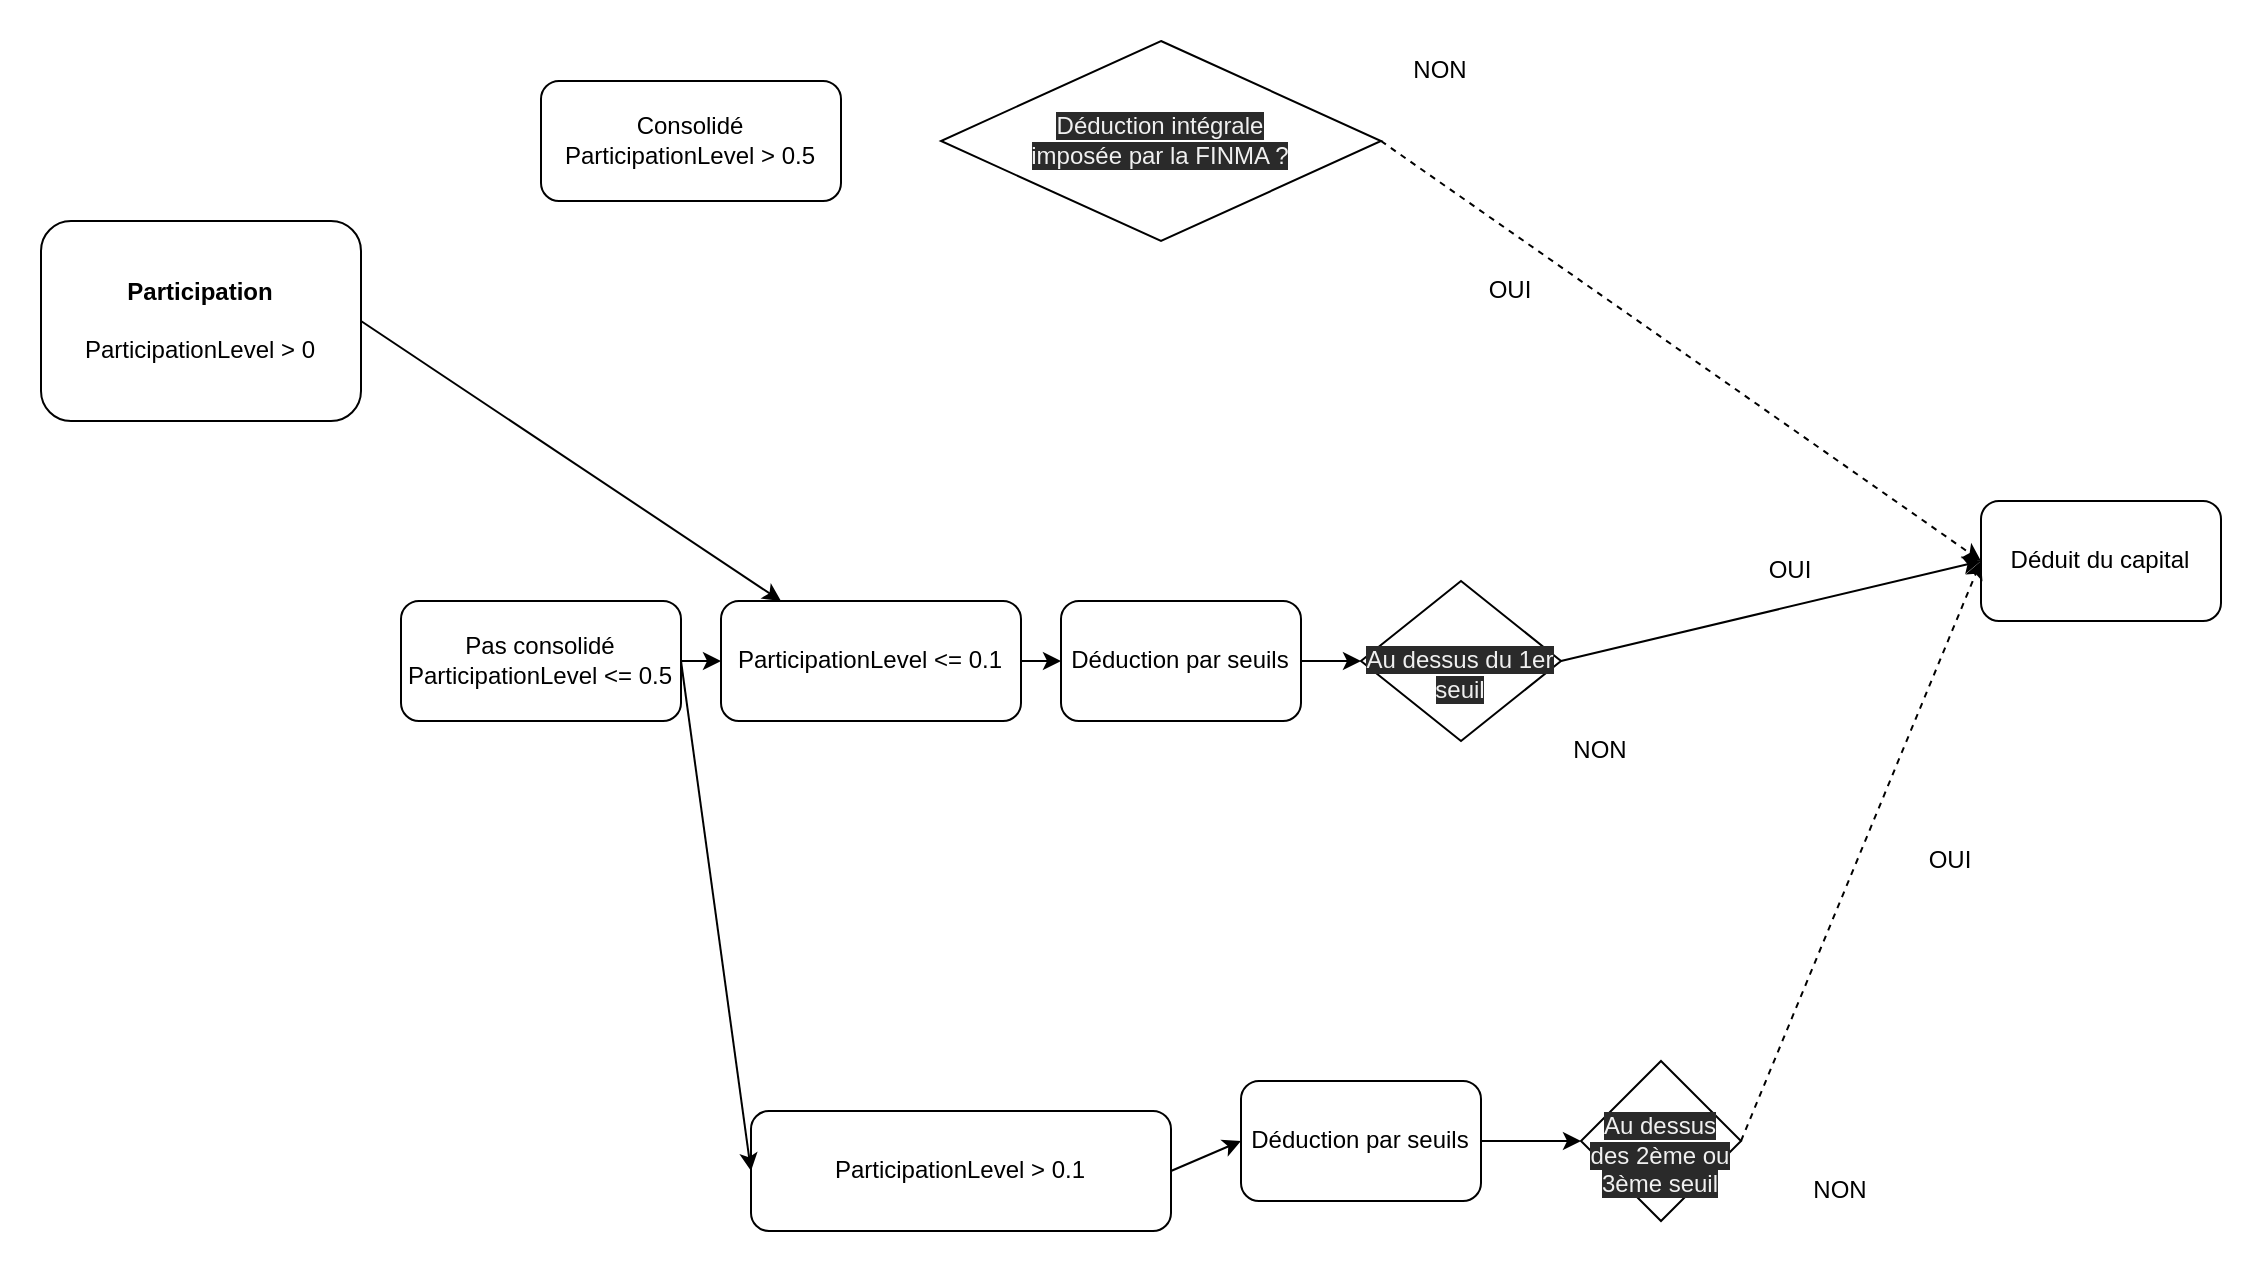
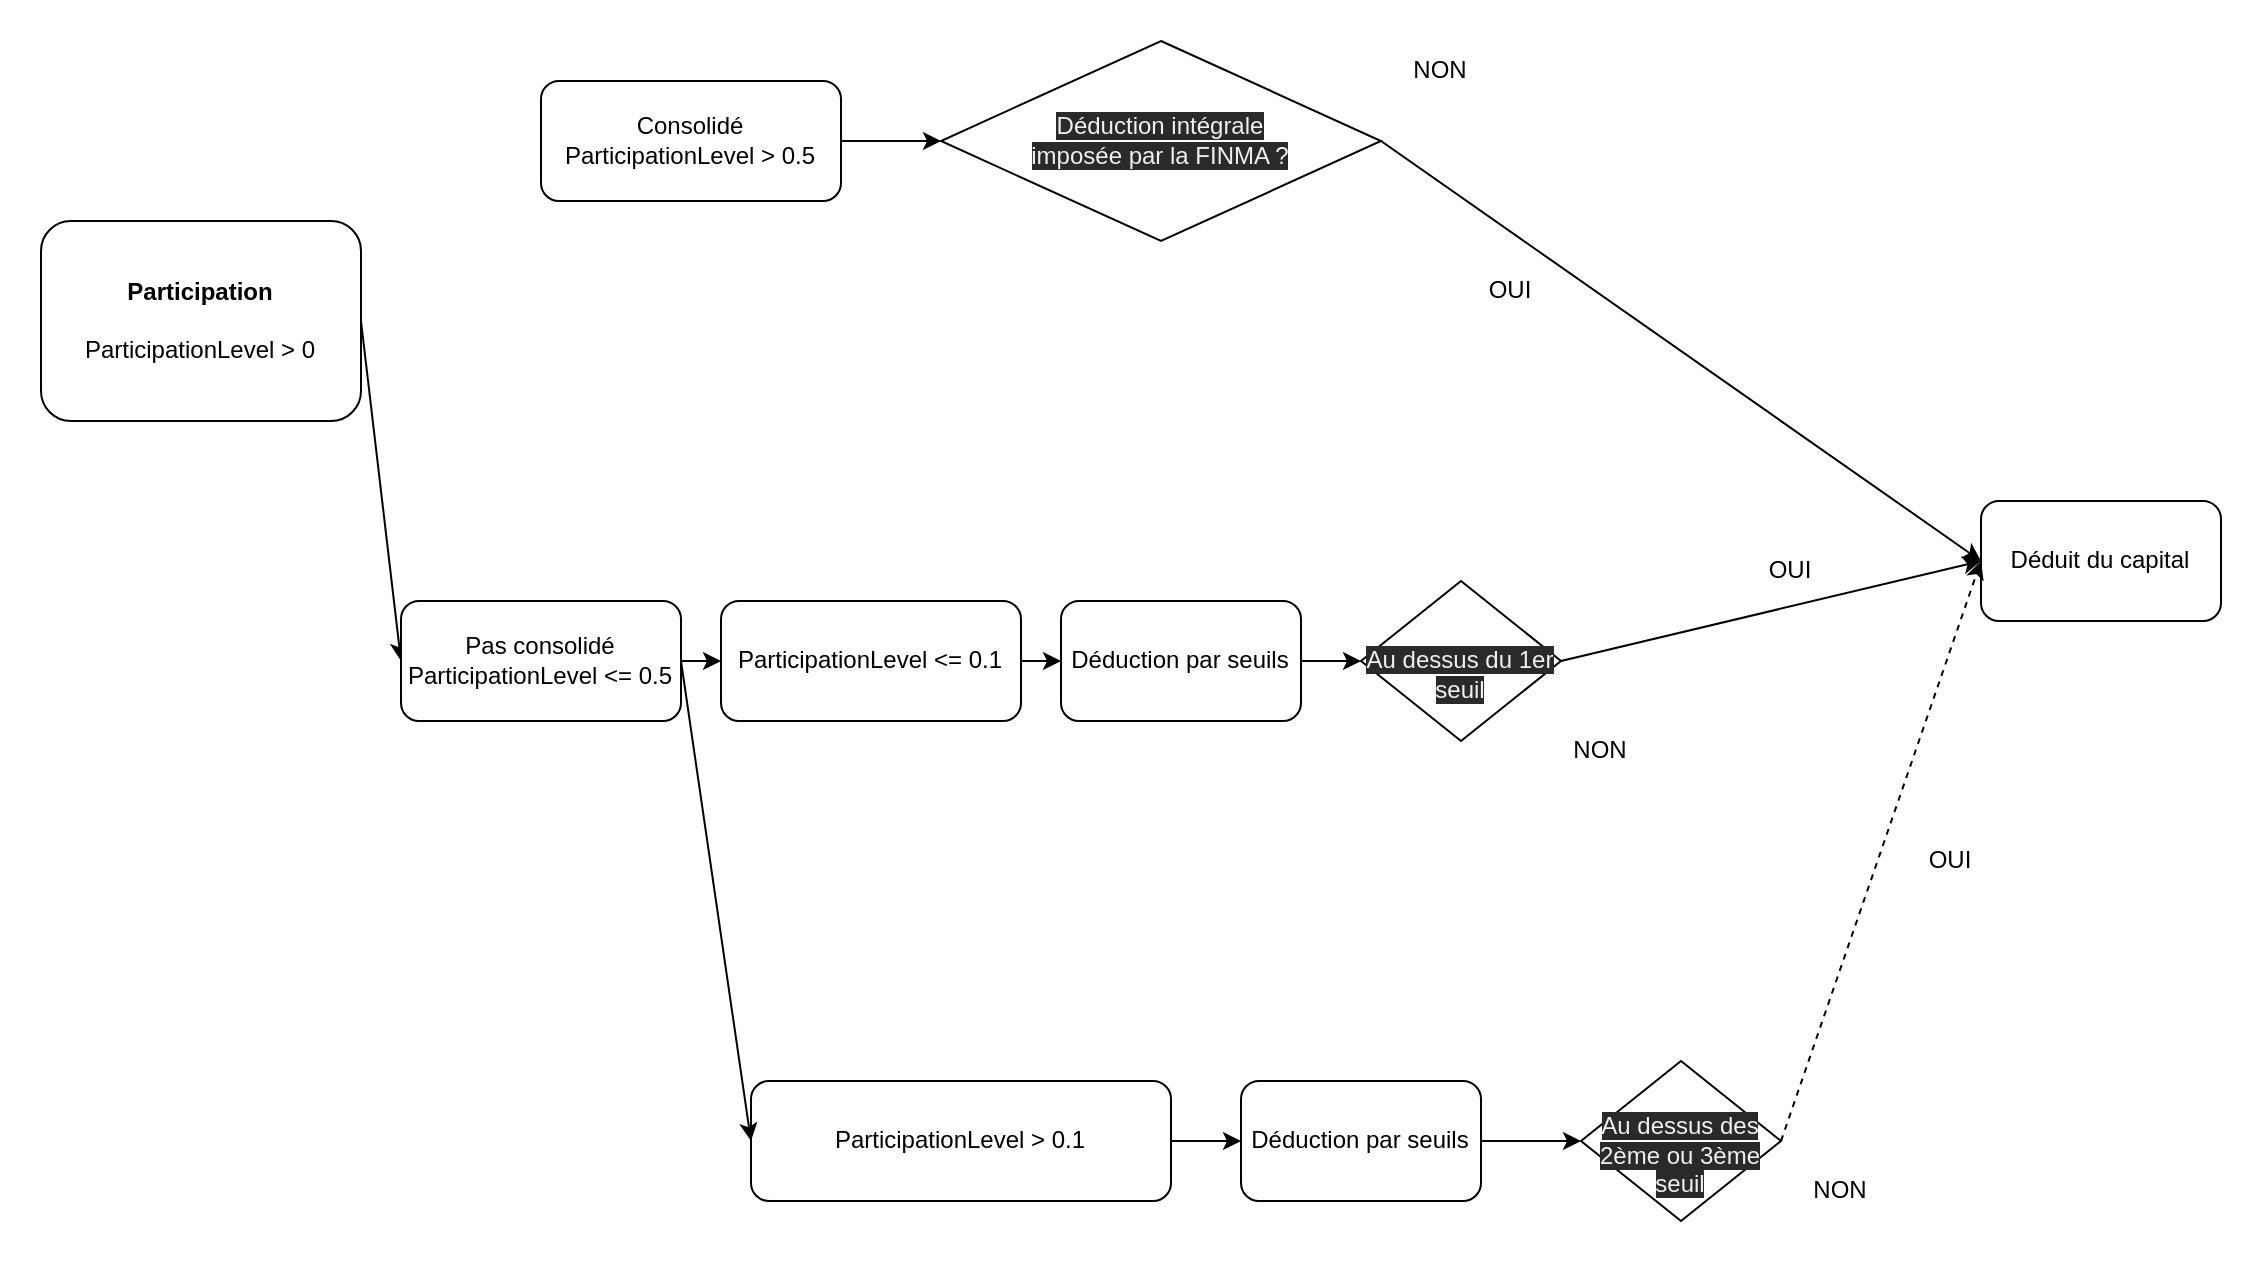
edge "Consolidé ParticipationLevel > 0.5" -> "Déduction intégrale imposée par la FINMA ?": added
edge "Déduction intégrale imposée par la FINMA ?" -> "Déduit du capital": style dashed -> solid
edge "Participation ParticipationLevel > 0" -> "ParticipationLevel <= 0.1": now "Participation ParticipationLevel > 0" -> "Pas consolidé ParticipationLevel <= 0.5"
node "Au dessus des 2ème ou 3ème seuil": size 160x160 -> 200x160
node "ParticipationLevel > 0.1": moved (961, 1171) -> (961, 1141)
